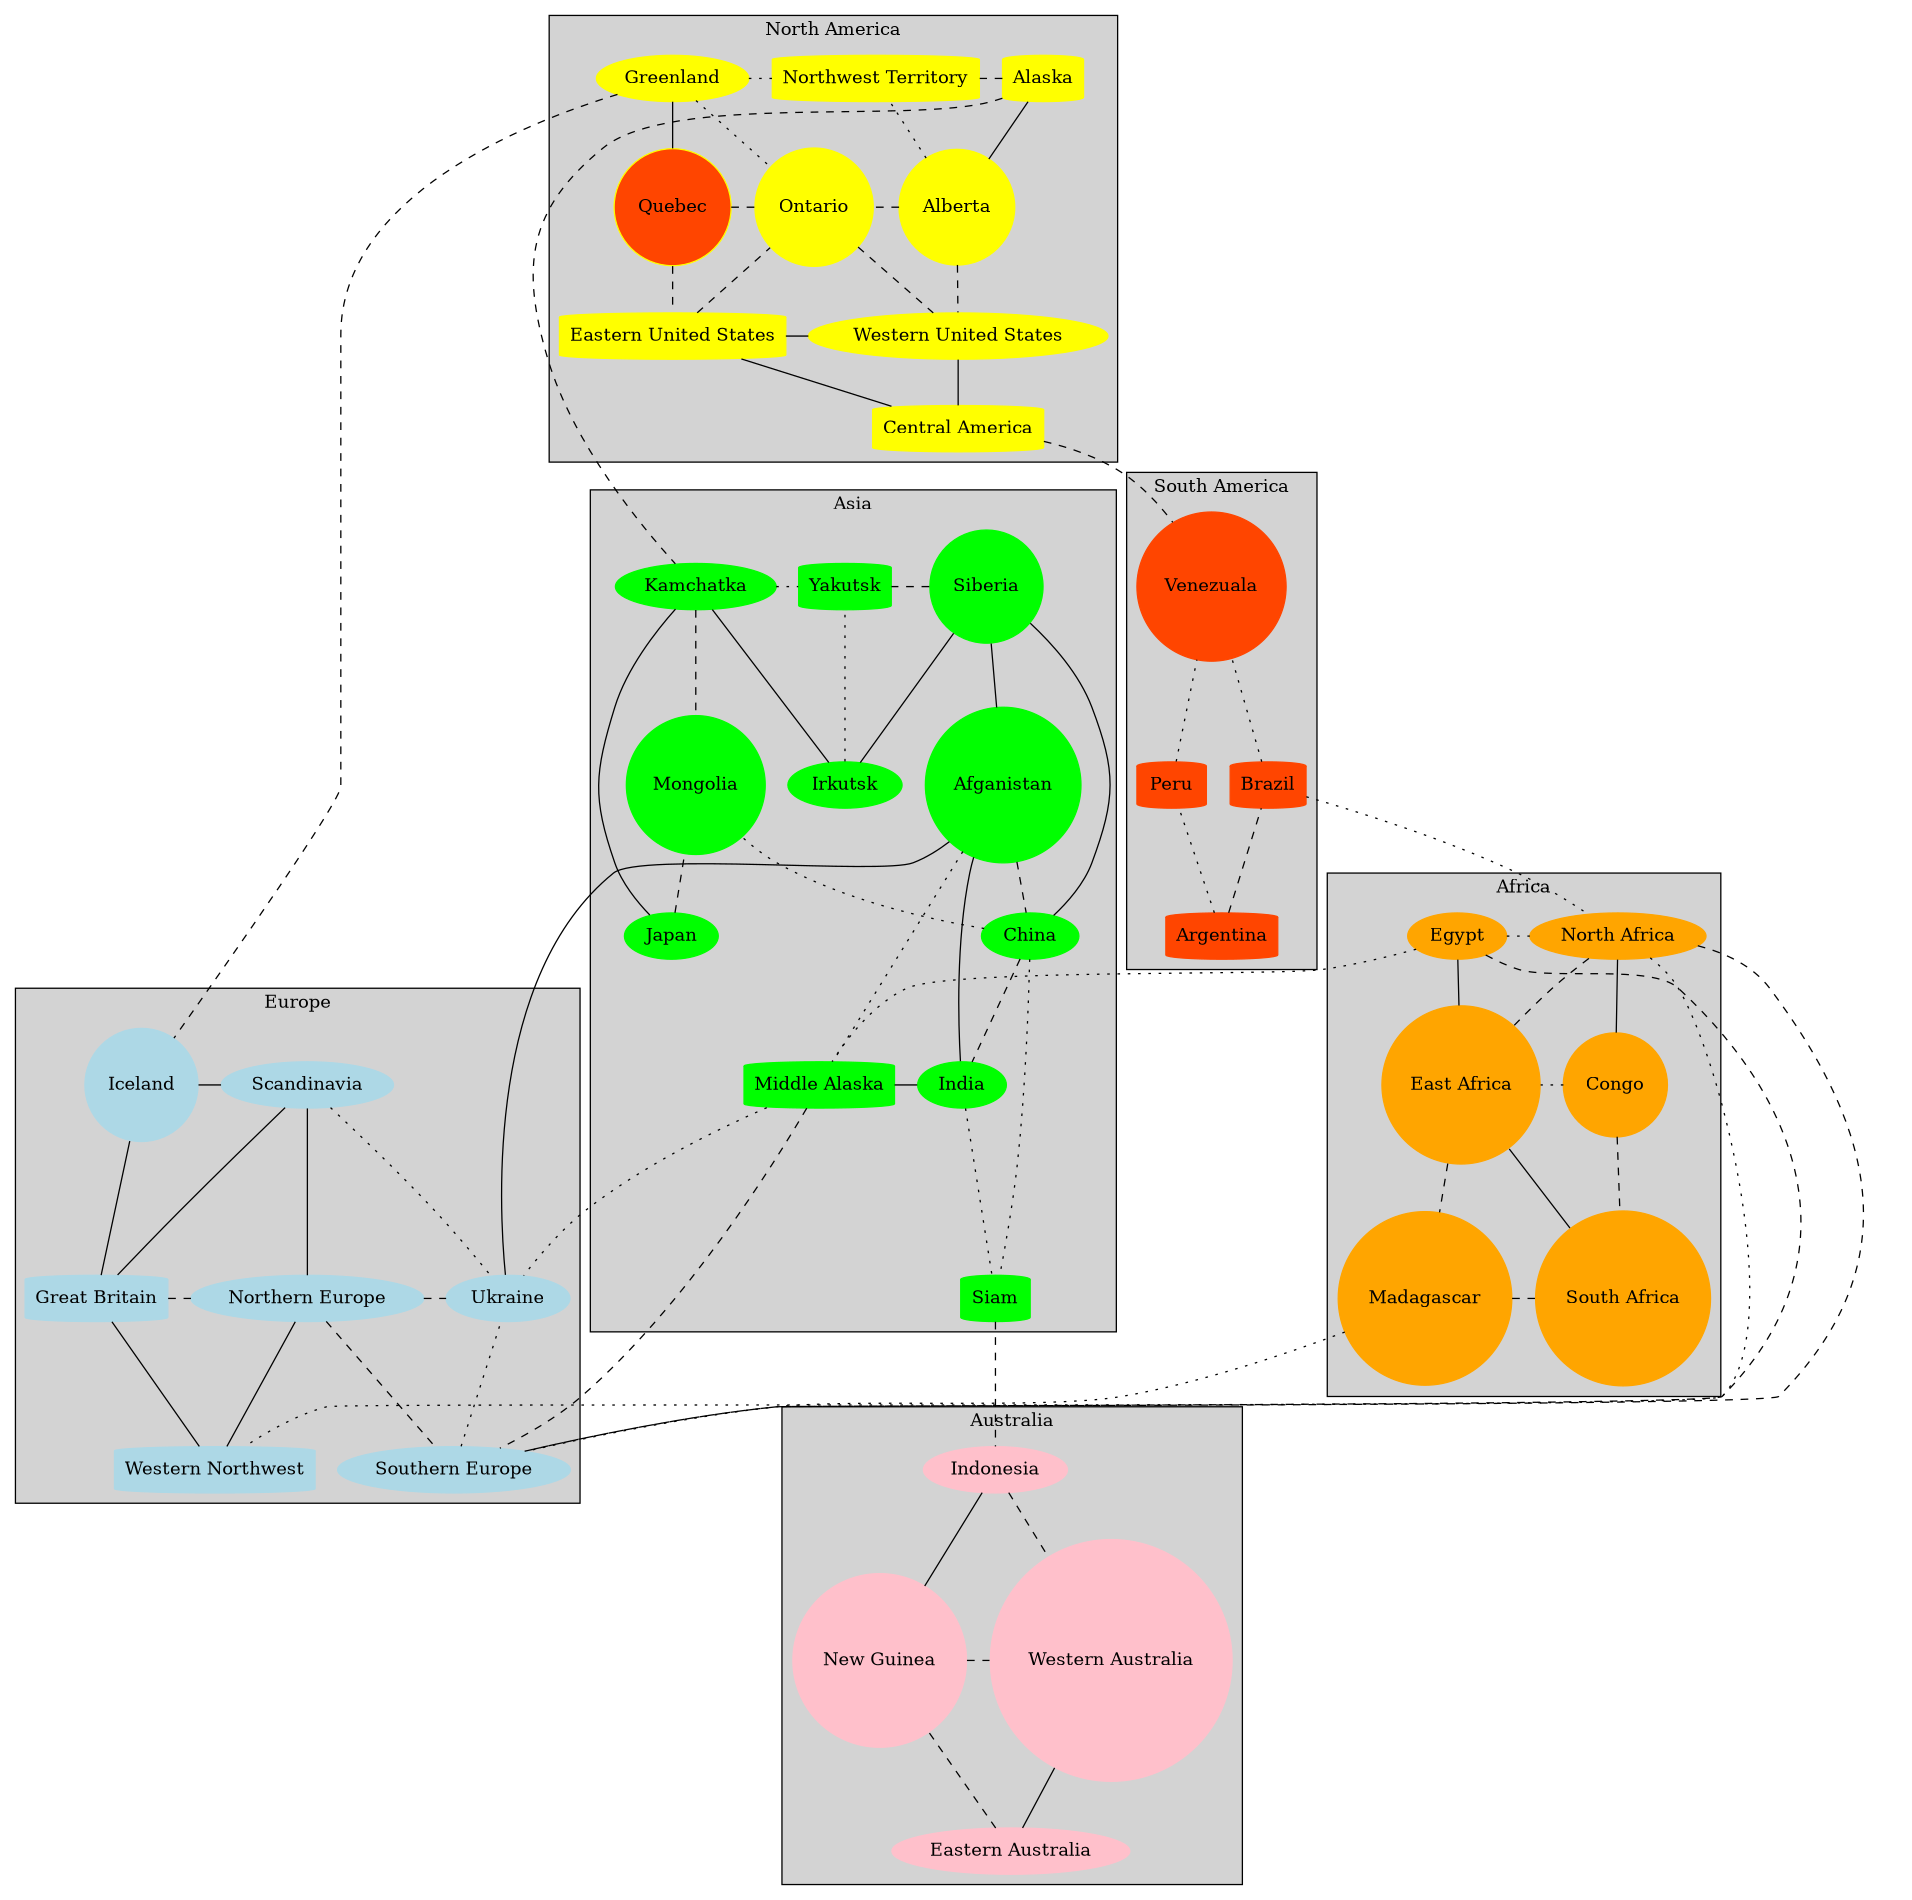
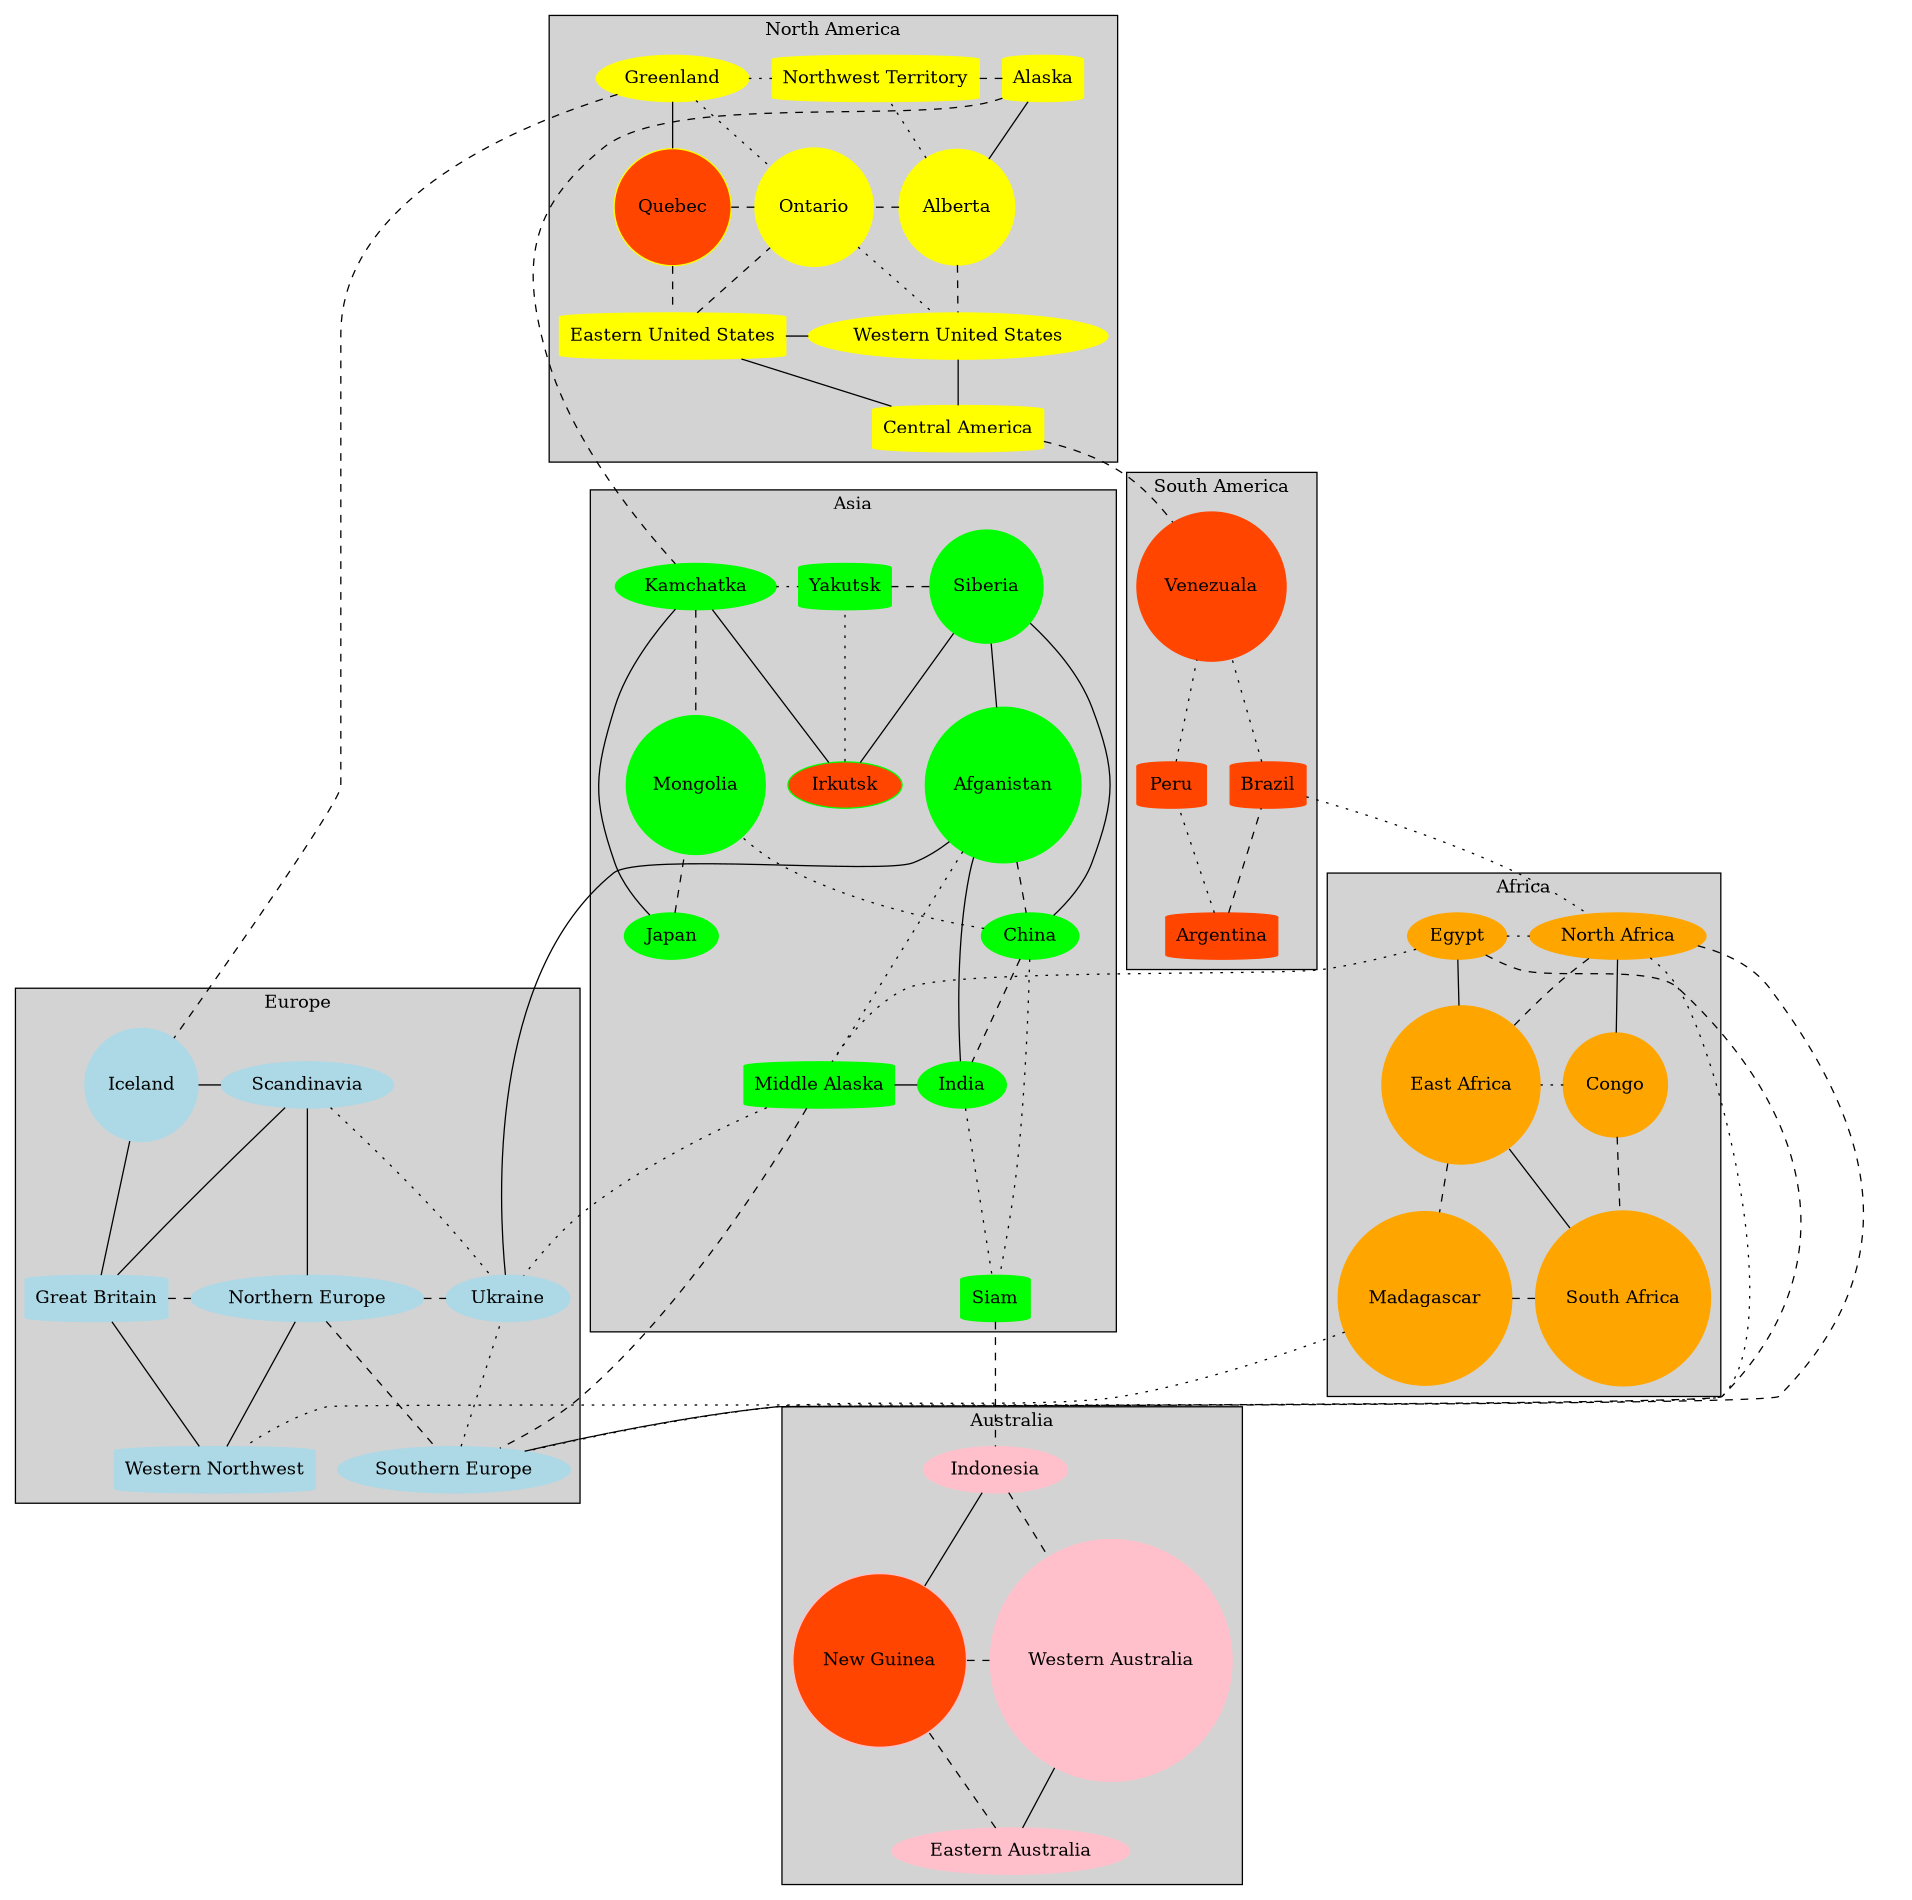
edge "Ontario" -- "Western United States": style dashed -> dotted
node "Irkutsk": fillcolor green -> orangered
node "New Guinea": fillcolor pink -> orangered
